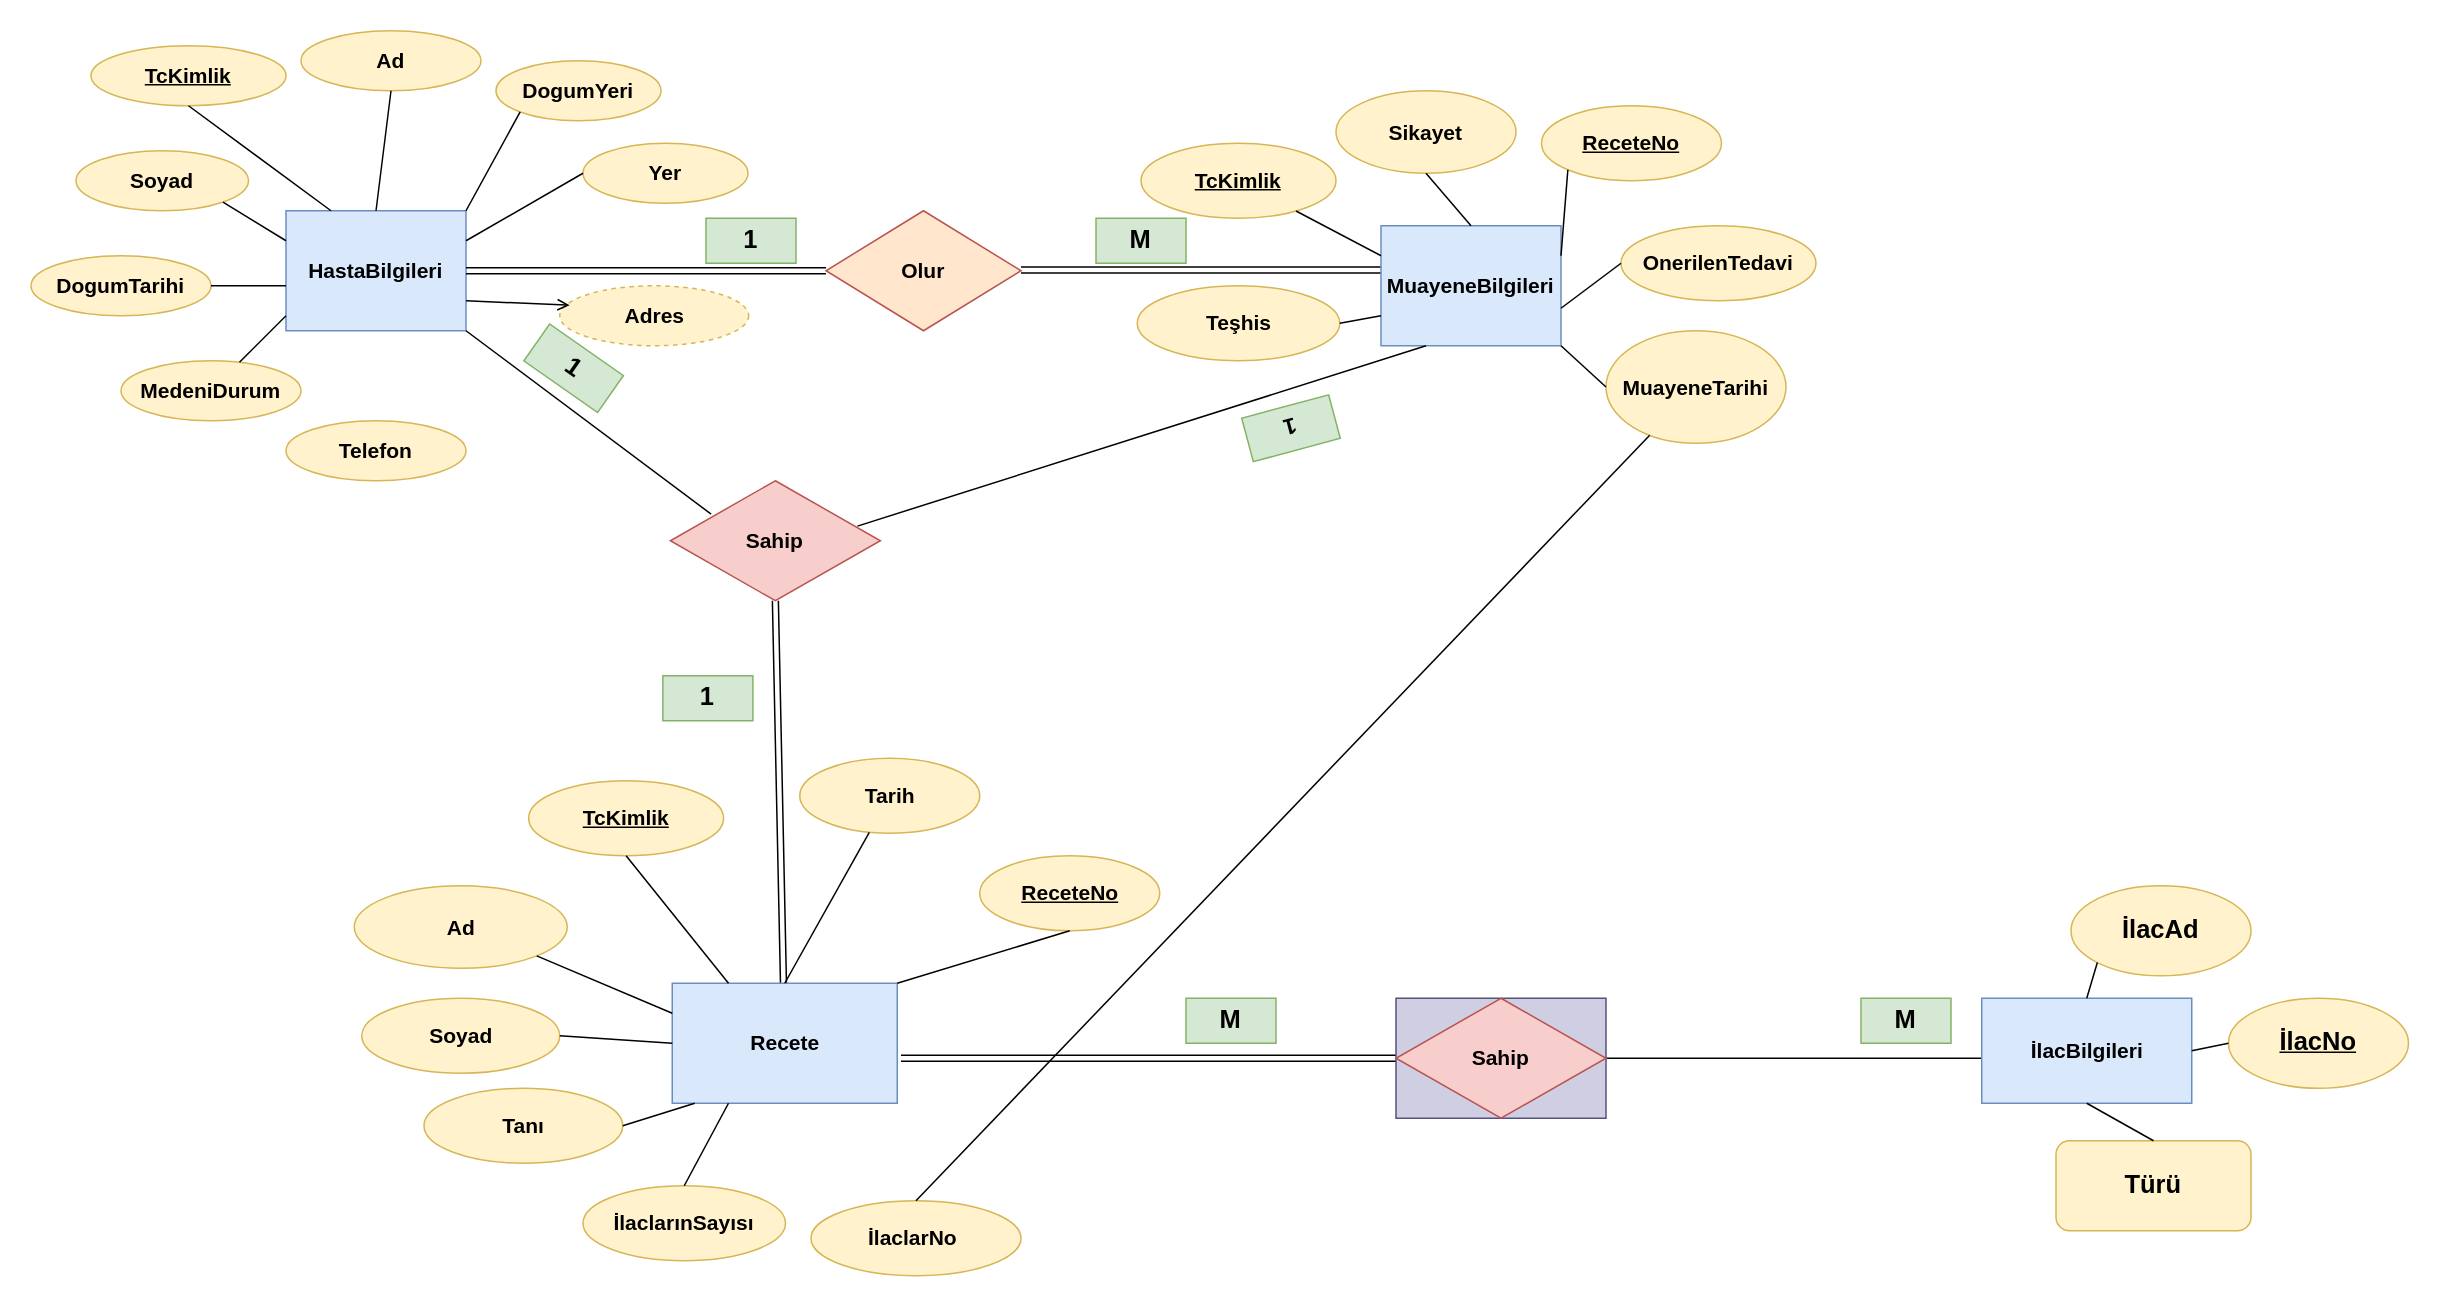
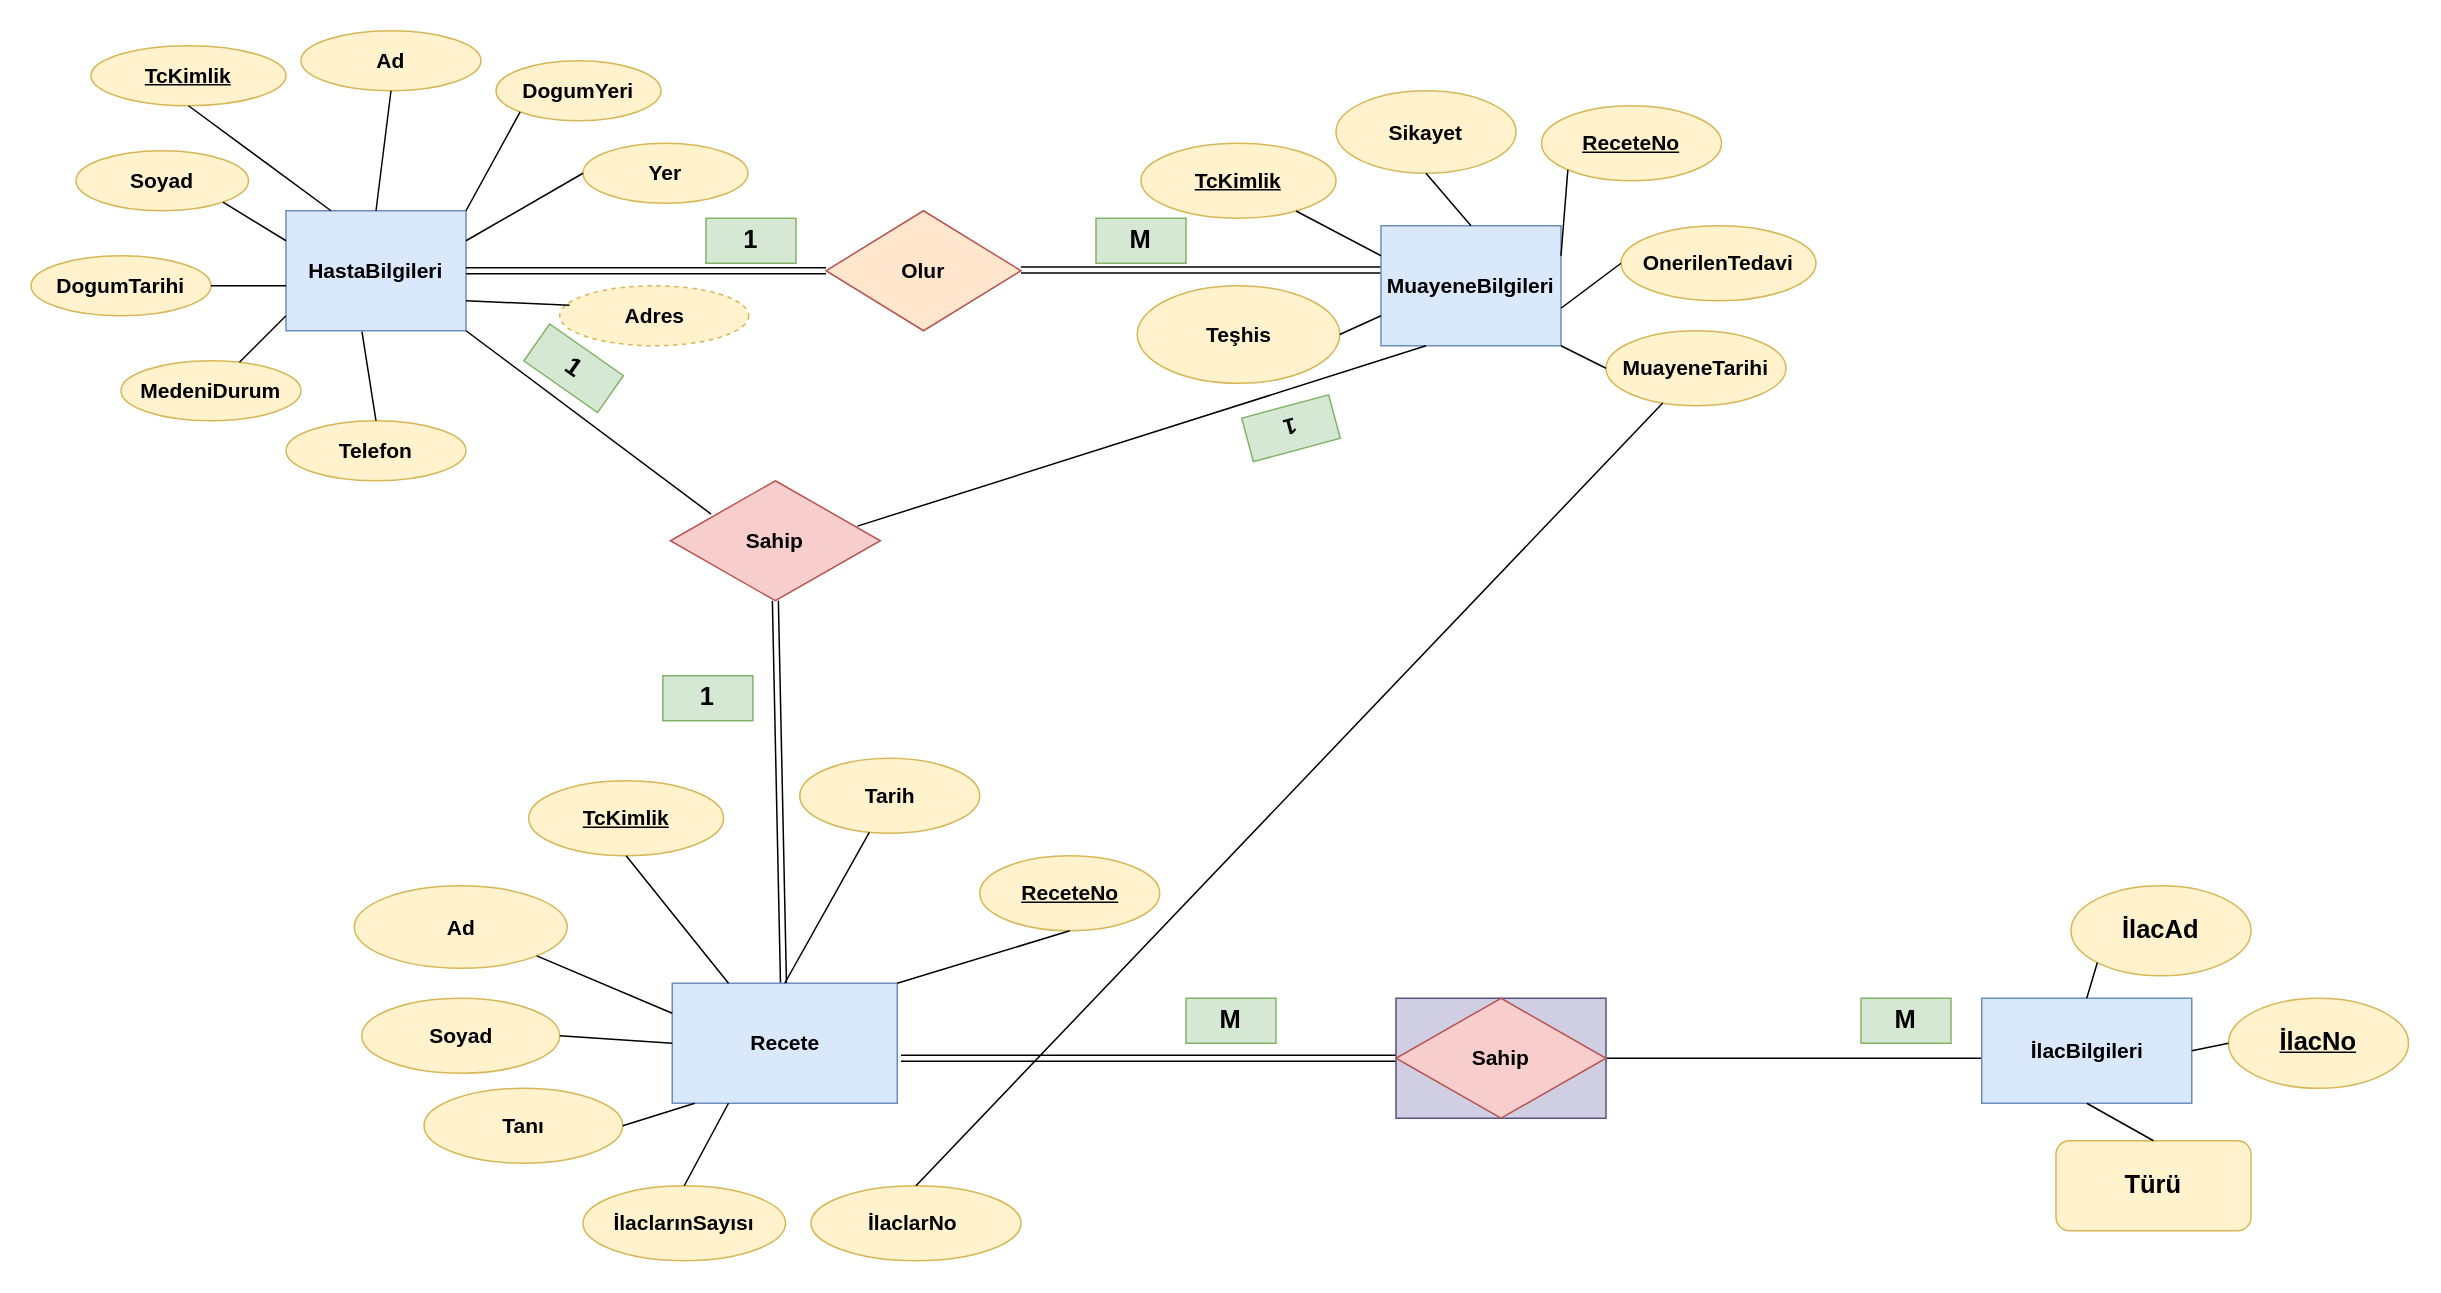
edge "HastaBilgileri" -> "Adres": arrowhead open -> none
node "Teşhis": size 203x75 -> 203x98
edge "HastaBilgileri" -- "Telefon": added
node "MuayeneTarihi": size 180x113 -> 180x75
node "İlaclarNo": moved (916, 1238) -> (916, 1223)
